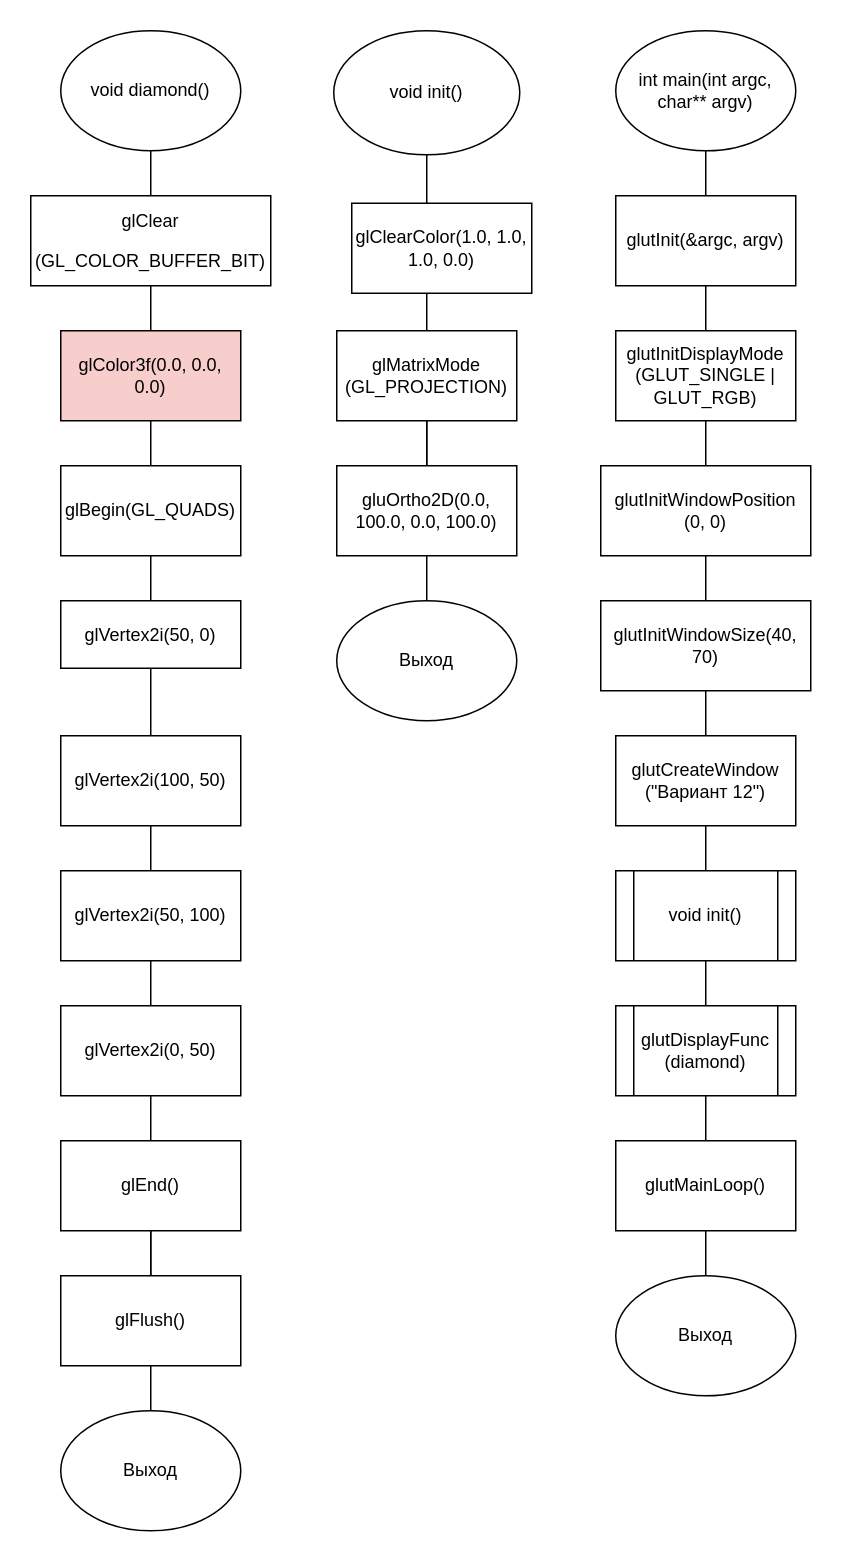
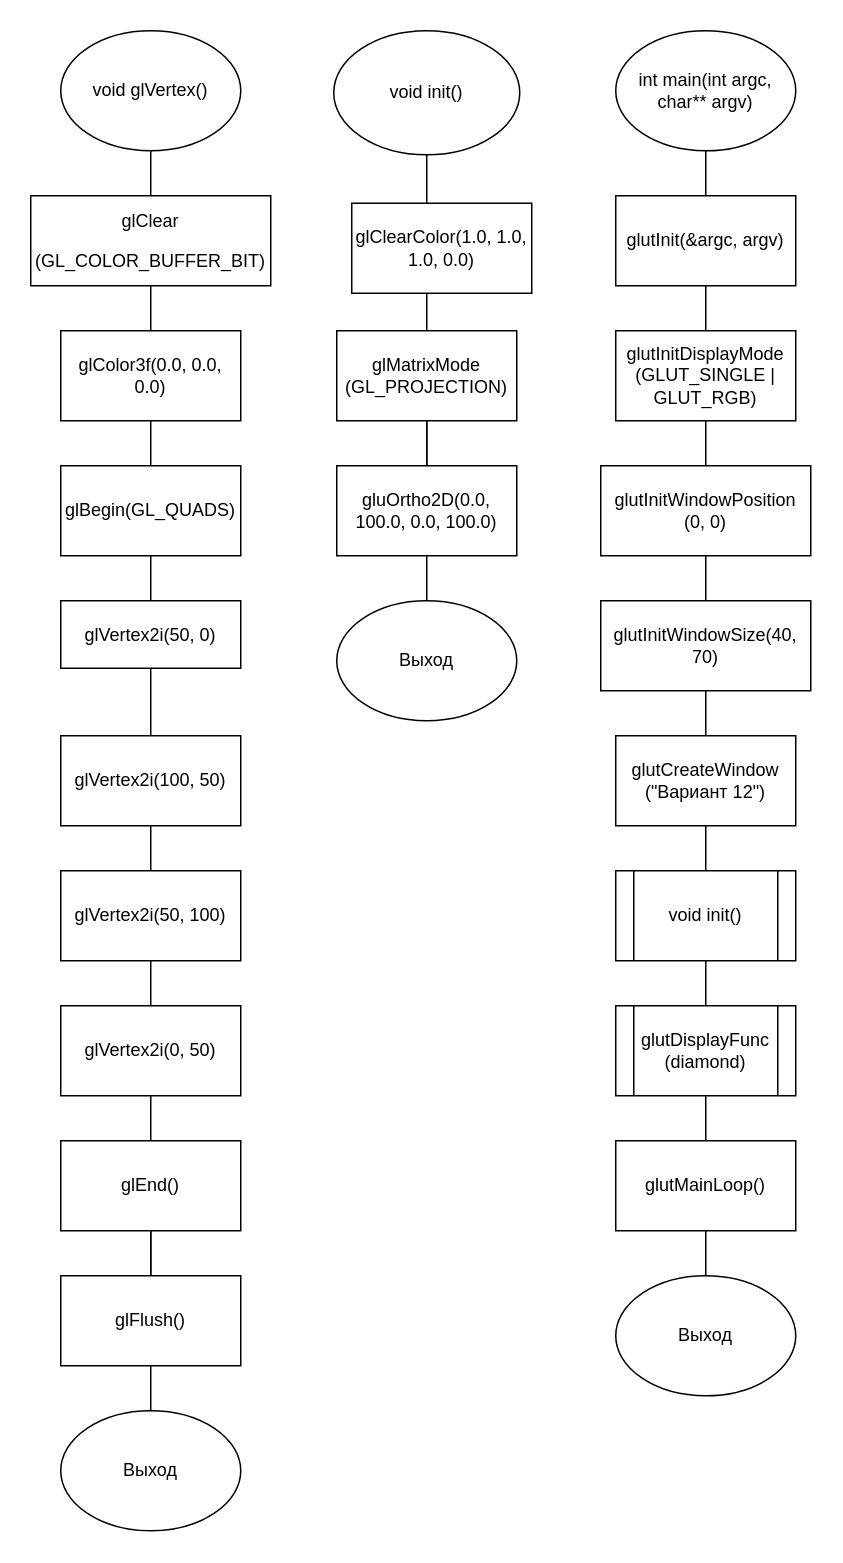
node "void diamond()": label "void diamond()" -> "void glVertex()"
node "glColor3f(0.0, 0.0, 0.0)": fillcolor #f8cecc -> #ffffff
